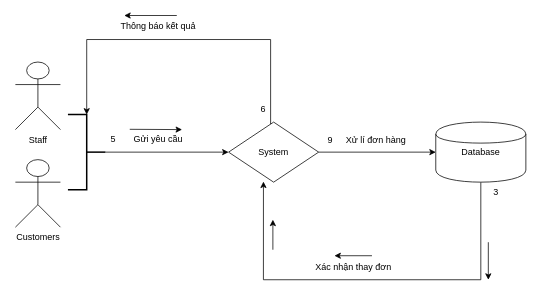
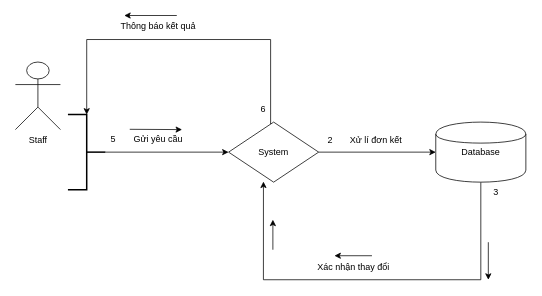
node "9": label "9" -> "2"
node "Xử lí đơn hàng": label "Xử lí đơn hàng" -> "Xử lí đơn kết"
node "Customers": removed
node "Xác nhận thay đơn": label "Xác nhận thay đơn" -> "Xác nhận thay đổi"
